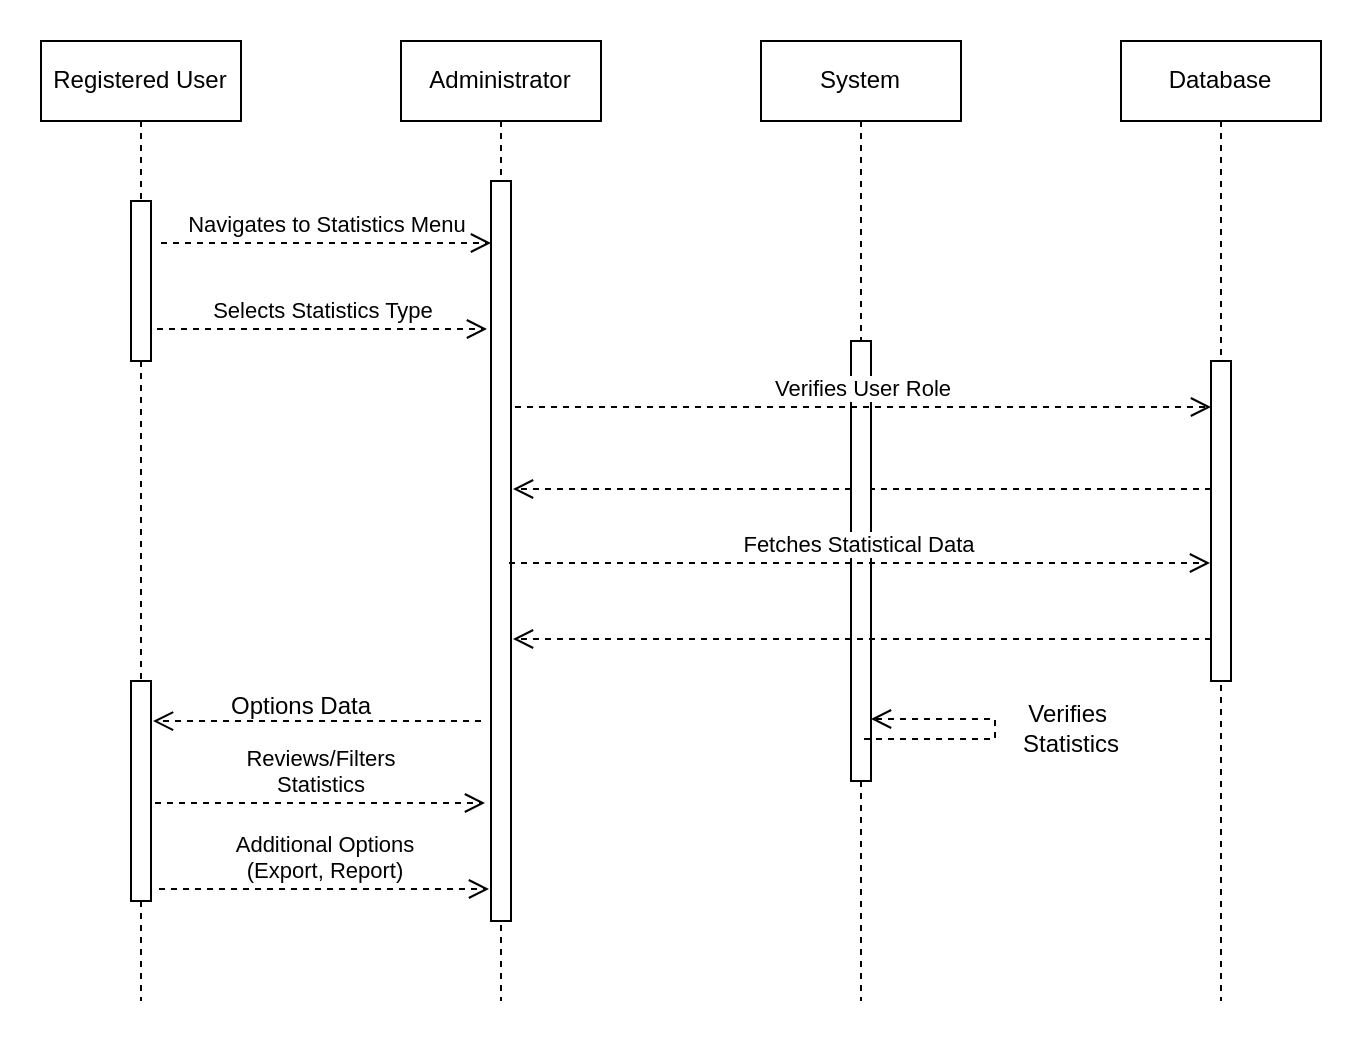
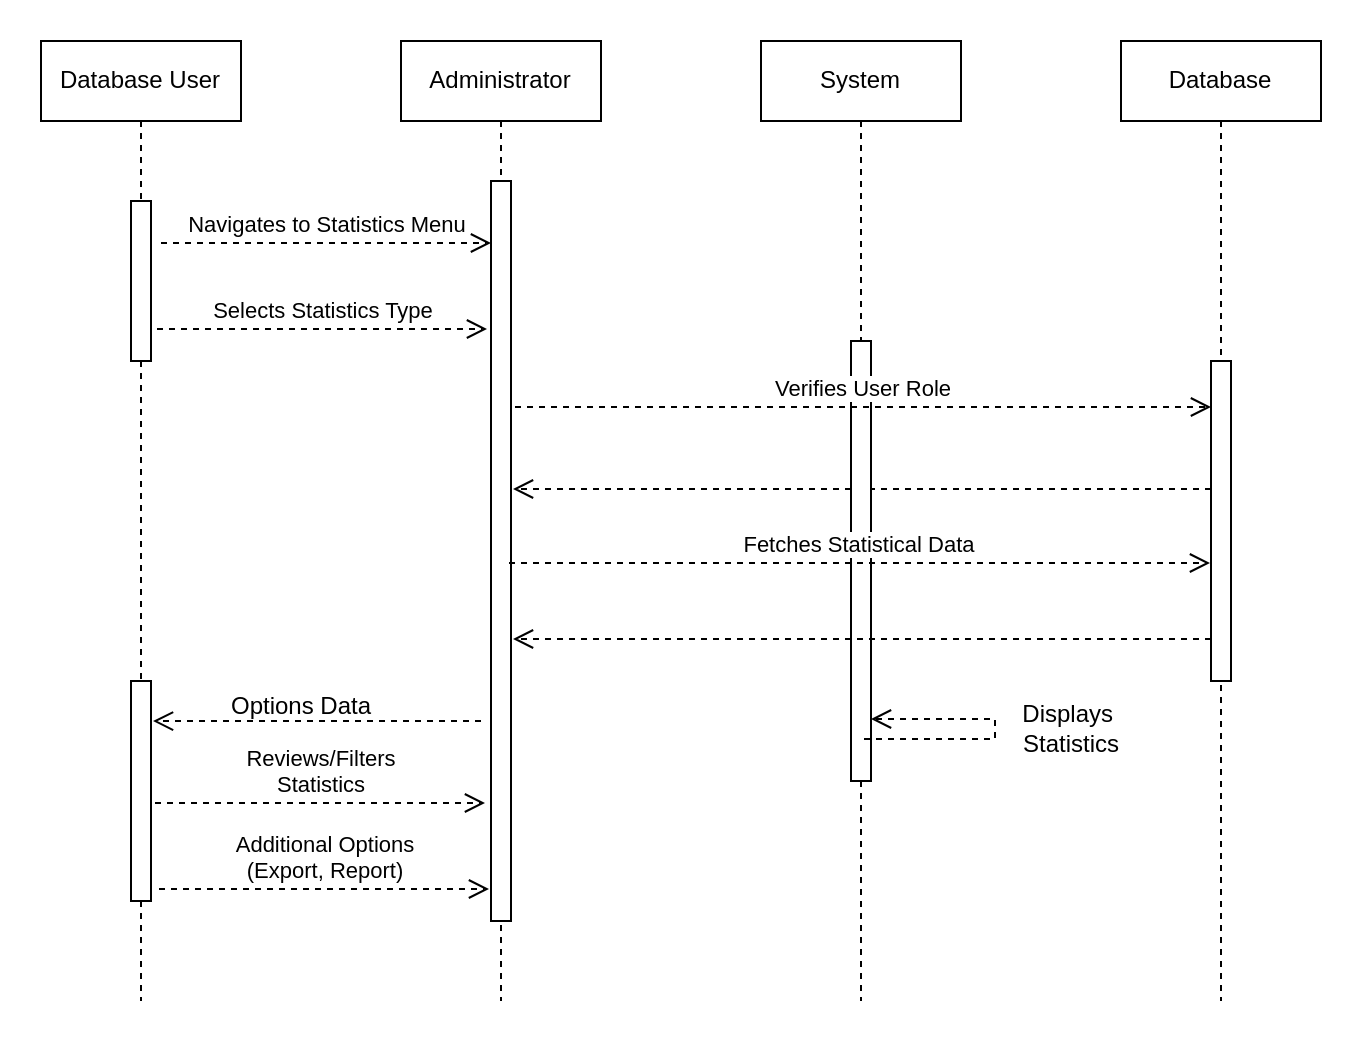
node "Registered User": label "Registered User" -> "Database User"
node "Verifies Statistics": label "Verifies Statistics" -> "Displays Statistics"
